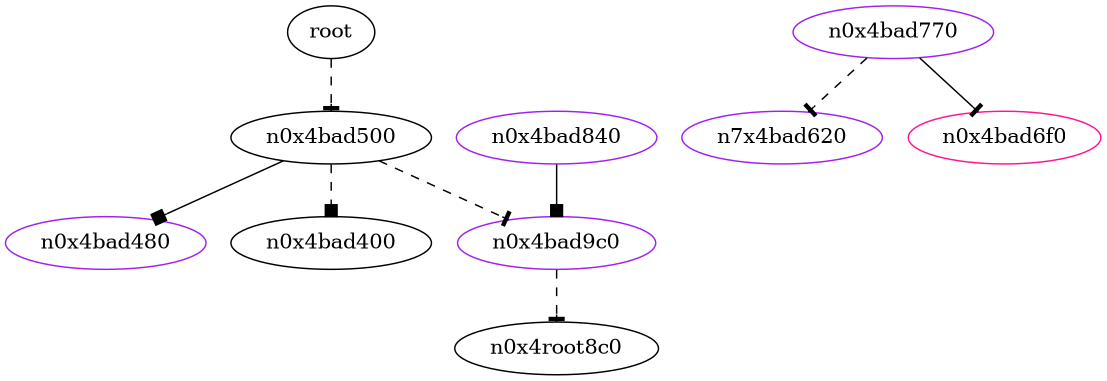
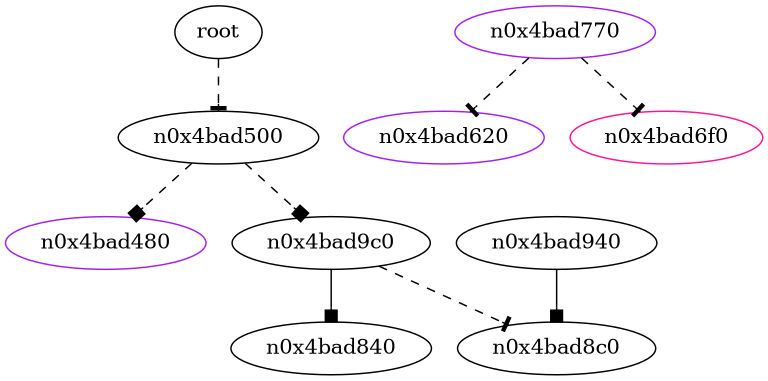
edge "n0x4bad770" -> "n0x4bad6f0": style solid -> dashed
node "n0x4bad840": color purple -> black
node "n7x4bad620": label "n7x4bad620" -> "n0x4bad620"
edge "n0x4bad840" -> "n0x4bad9c0": reversed
edge "n0x4bad500" -> "n0x4bad480": style solid -> dashed
edge "n0x4bad500" -> "n0x4bad9c0": arrowhead tee -> box
node "n0x4bad400": removed
node "n0x4bad940": added
node "n0x4bad9c0": color purple -> black
node "n0x4root8c0": label "n0x4root8c0" -> "n0x4bad8c0"
